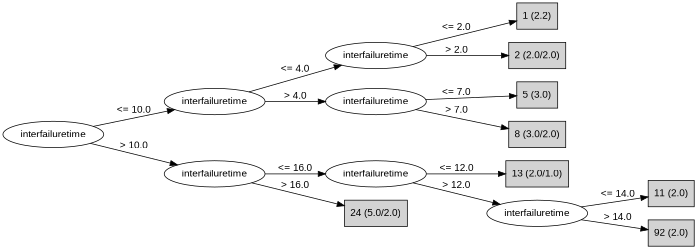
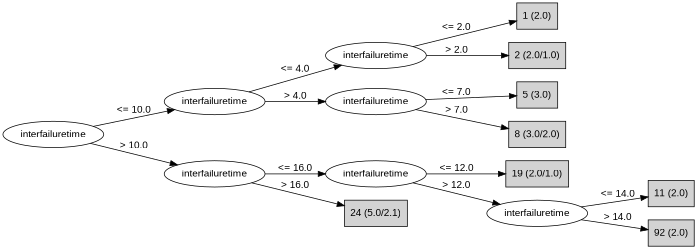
node "1 (2.2)": label "1 (2.2)" -> "1 (2.0)"
node "2 (2.0/2.0)": label "2 (2.0/2.0)" -> "2 (2.0/1.0)"
node "13 (2.0/1.0)": label "13 (2.0/1.0)" -> "19 (2.0/1.0)"
node "24 (5.0/2.0)": label "24 (5.0/2.0)" -> "24 (5.0/2.1)"
